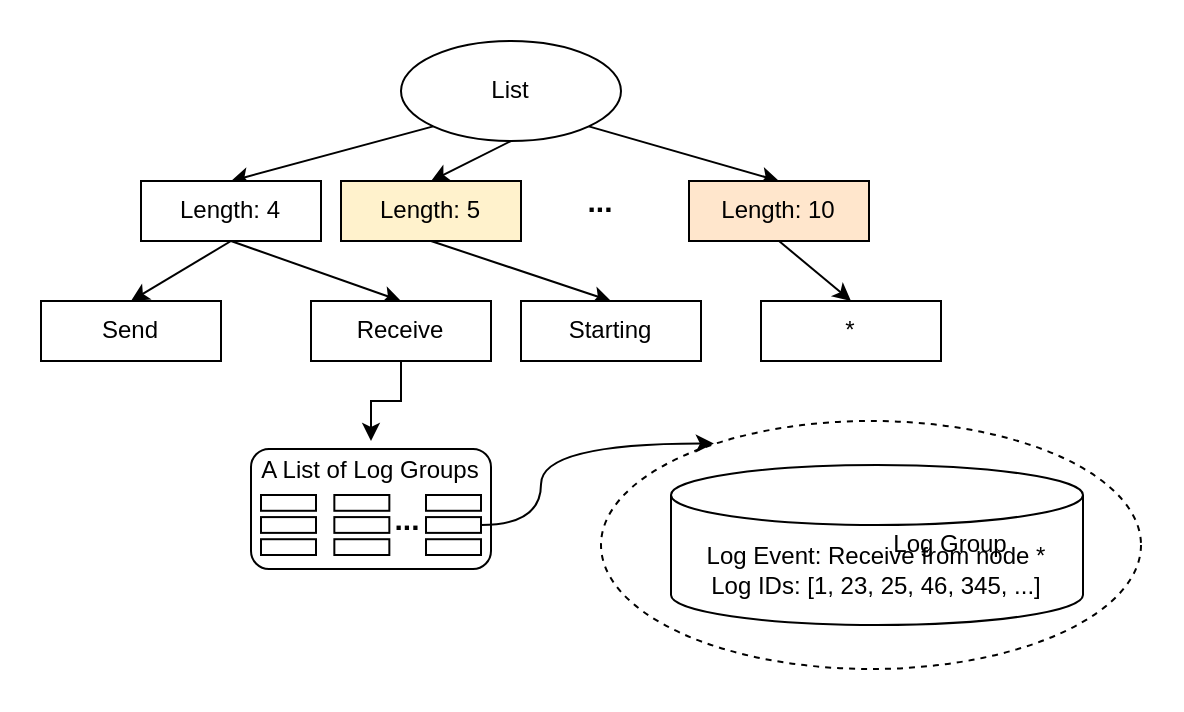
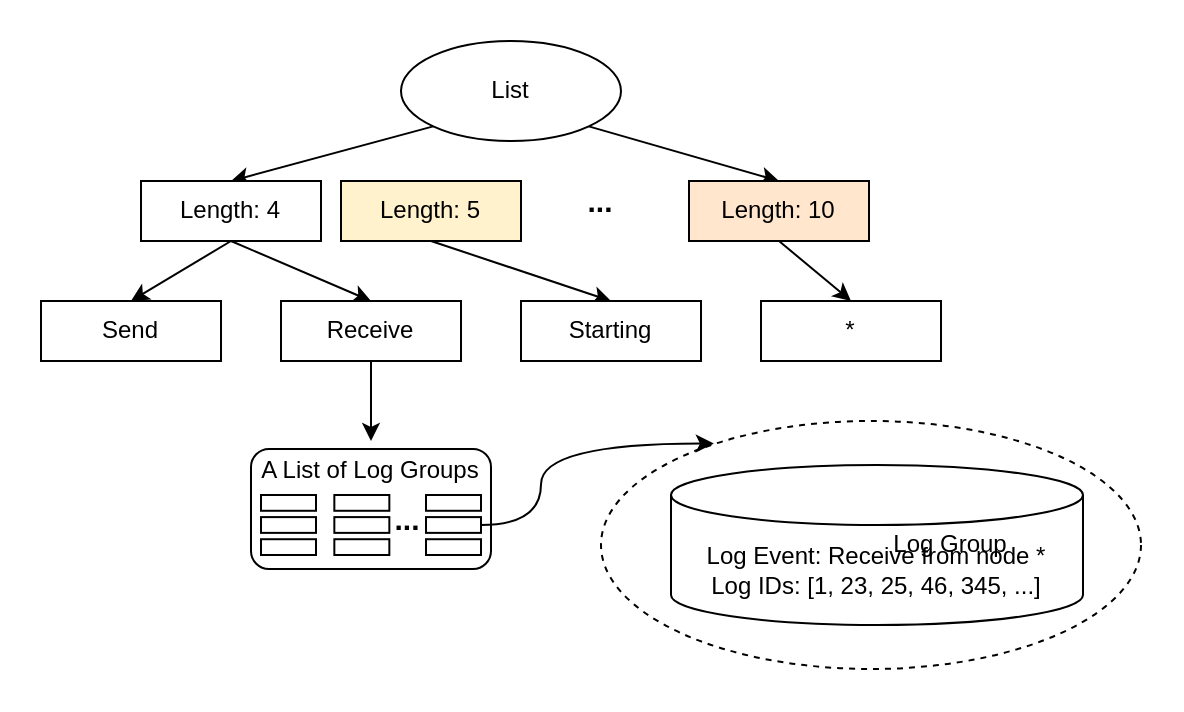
edge "List" -> "Length: 5": removed
node "Receive": moved (401, 331) -> (371, 331)
